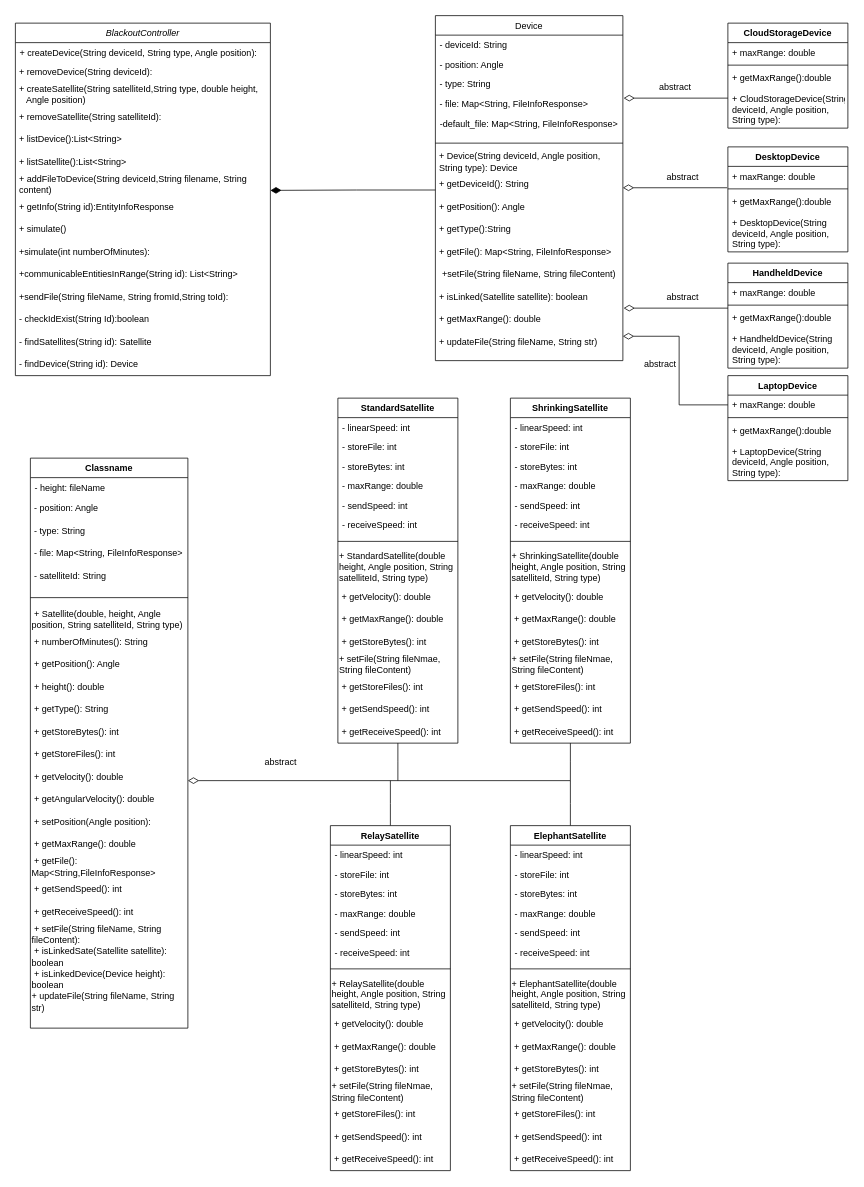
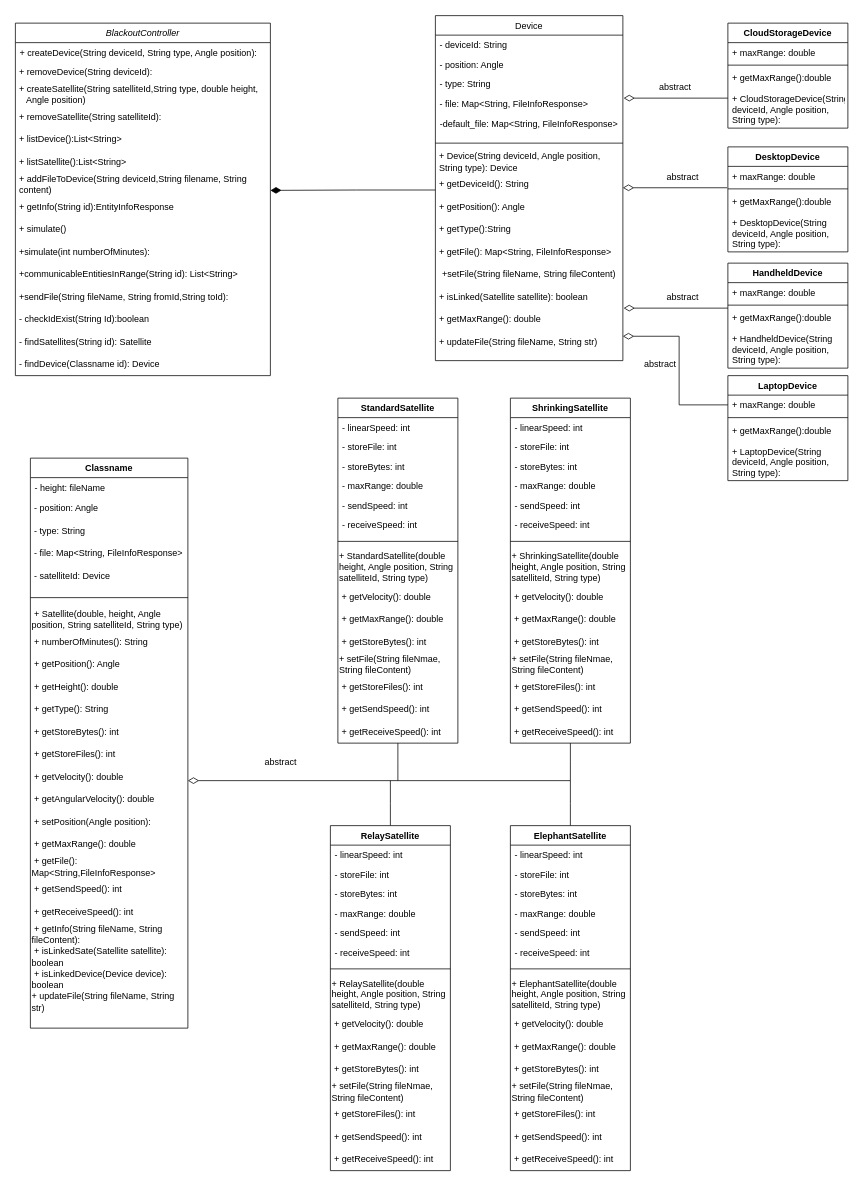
node "- findDevice(String id): Device": label "- findDevice(String id): Device" -> "- findDevice(Classname id): Device"
node "- satelliteId: String": label "- satelliteId: String" -> "- satelliteId: Device"
node "+ height(): double": label "+ height(): double" -> "+ getHeight(): double"
node "+ setFile(String fileName, String fileContent):": label "+ setFile(String fileName, String fileContent):" -> "+ getInfo(String fileName, String fileContent):"
node "+ isLinkedDevice(Device height): boolean": label "+ isLinkedDevice(Device height): boolean" -> "+ isLinkedDevice(Device device): boolean"
